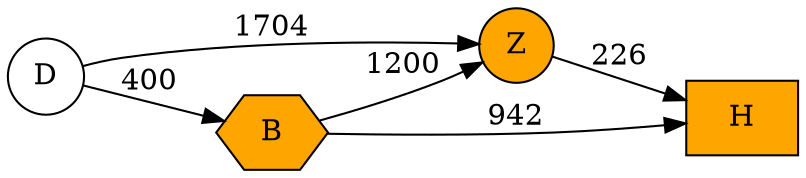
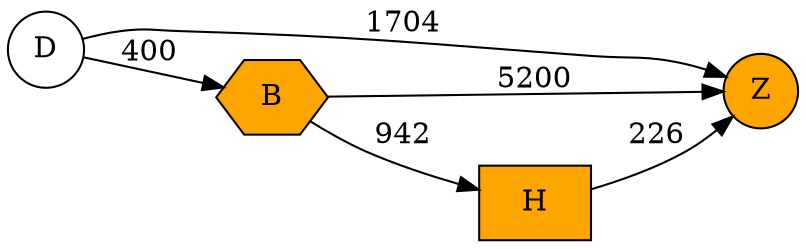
edge "B" -> "Z": label "1200" -> "5200"
edge "Z" -> "H": reversed
